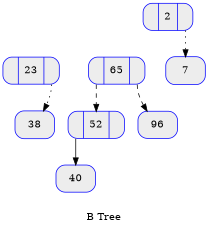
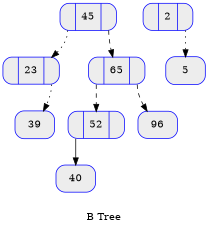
node "45": added
node "7": label "7" -> "5"
node "38": label "38" -> "39"
